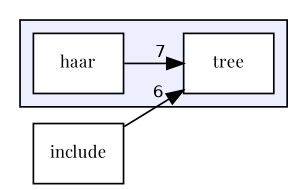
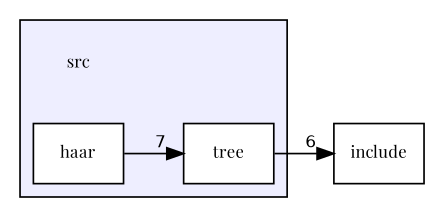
node "src": added
edge "include" -> "tree": reversed
